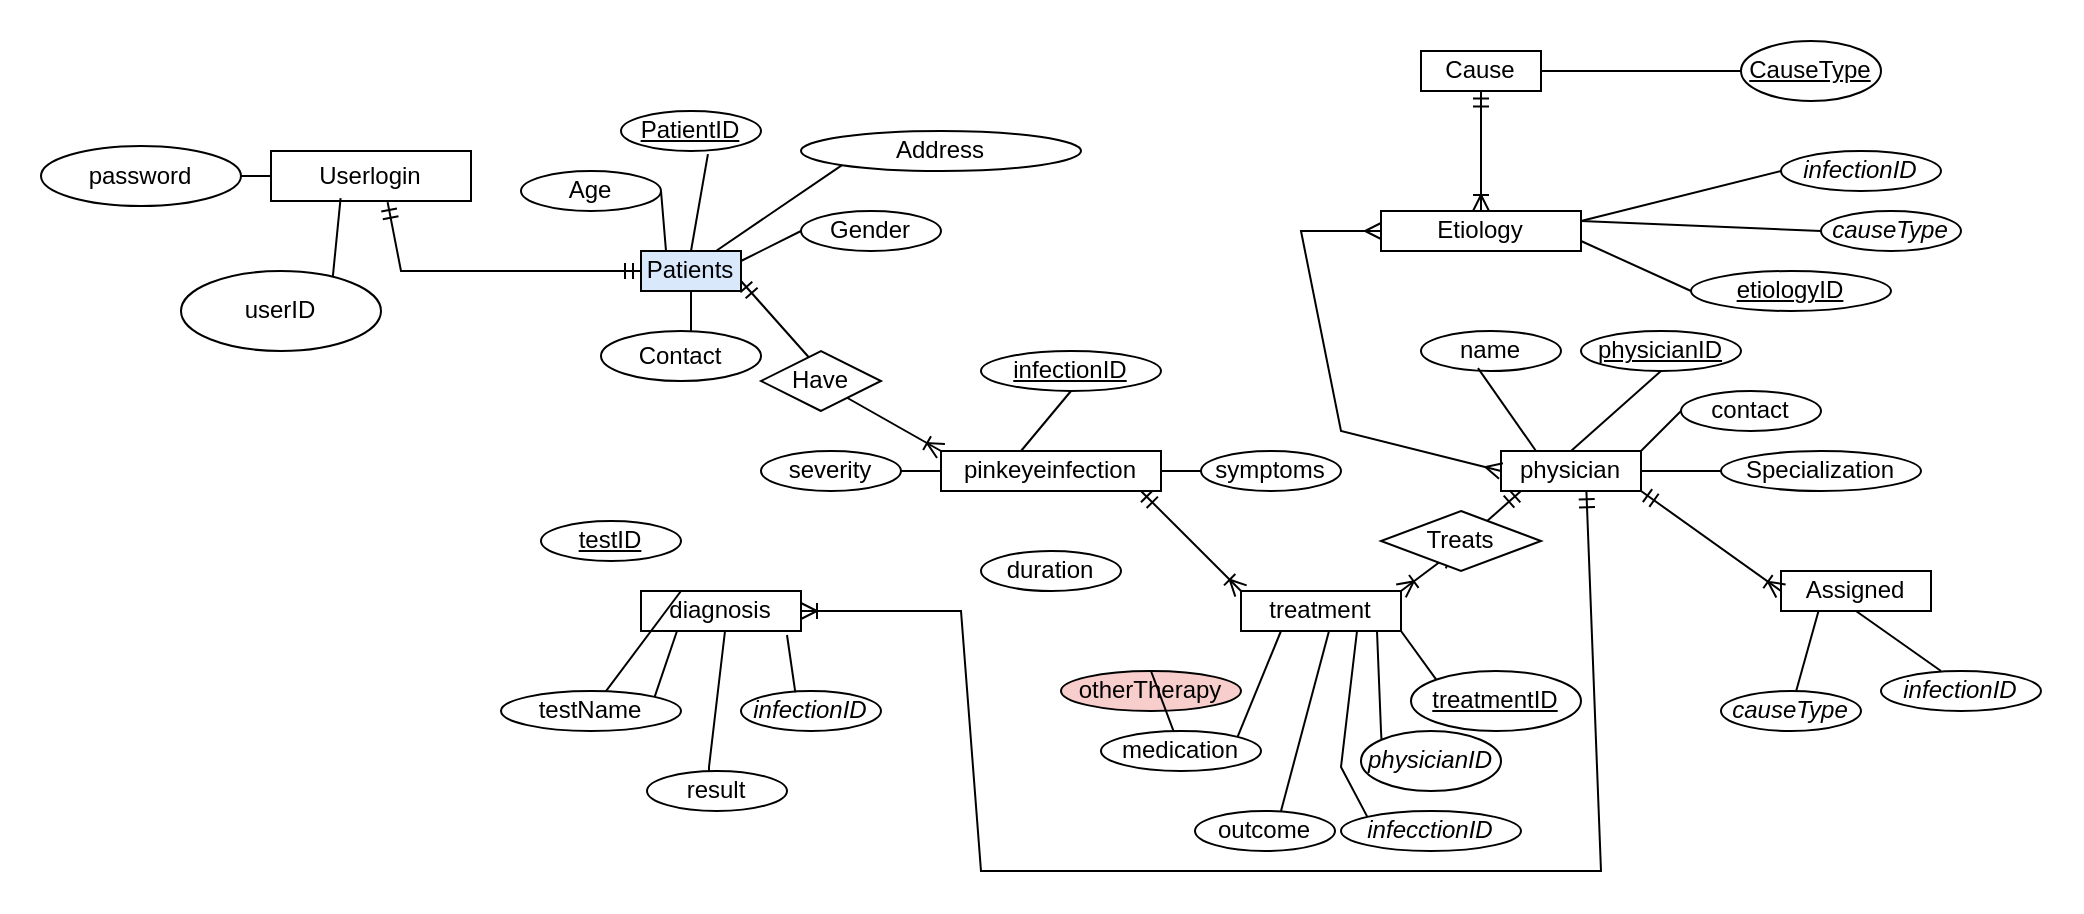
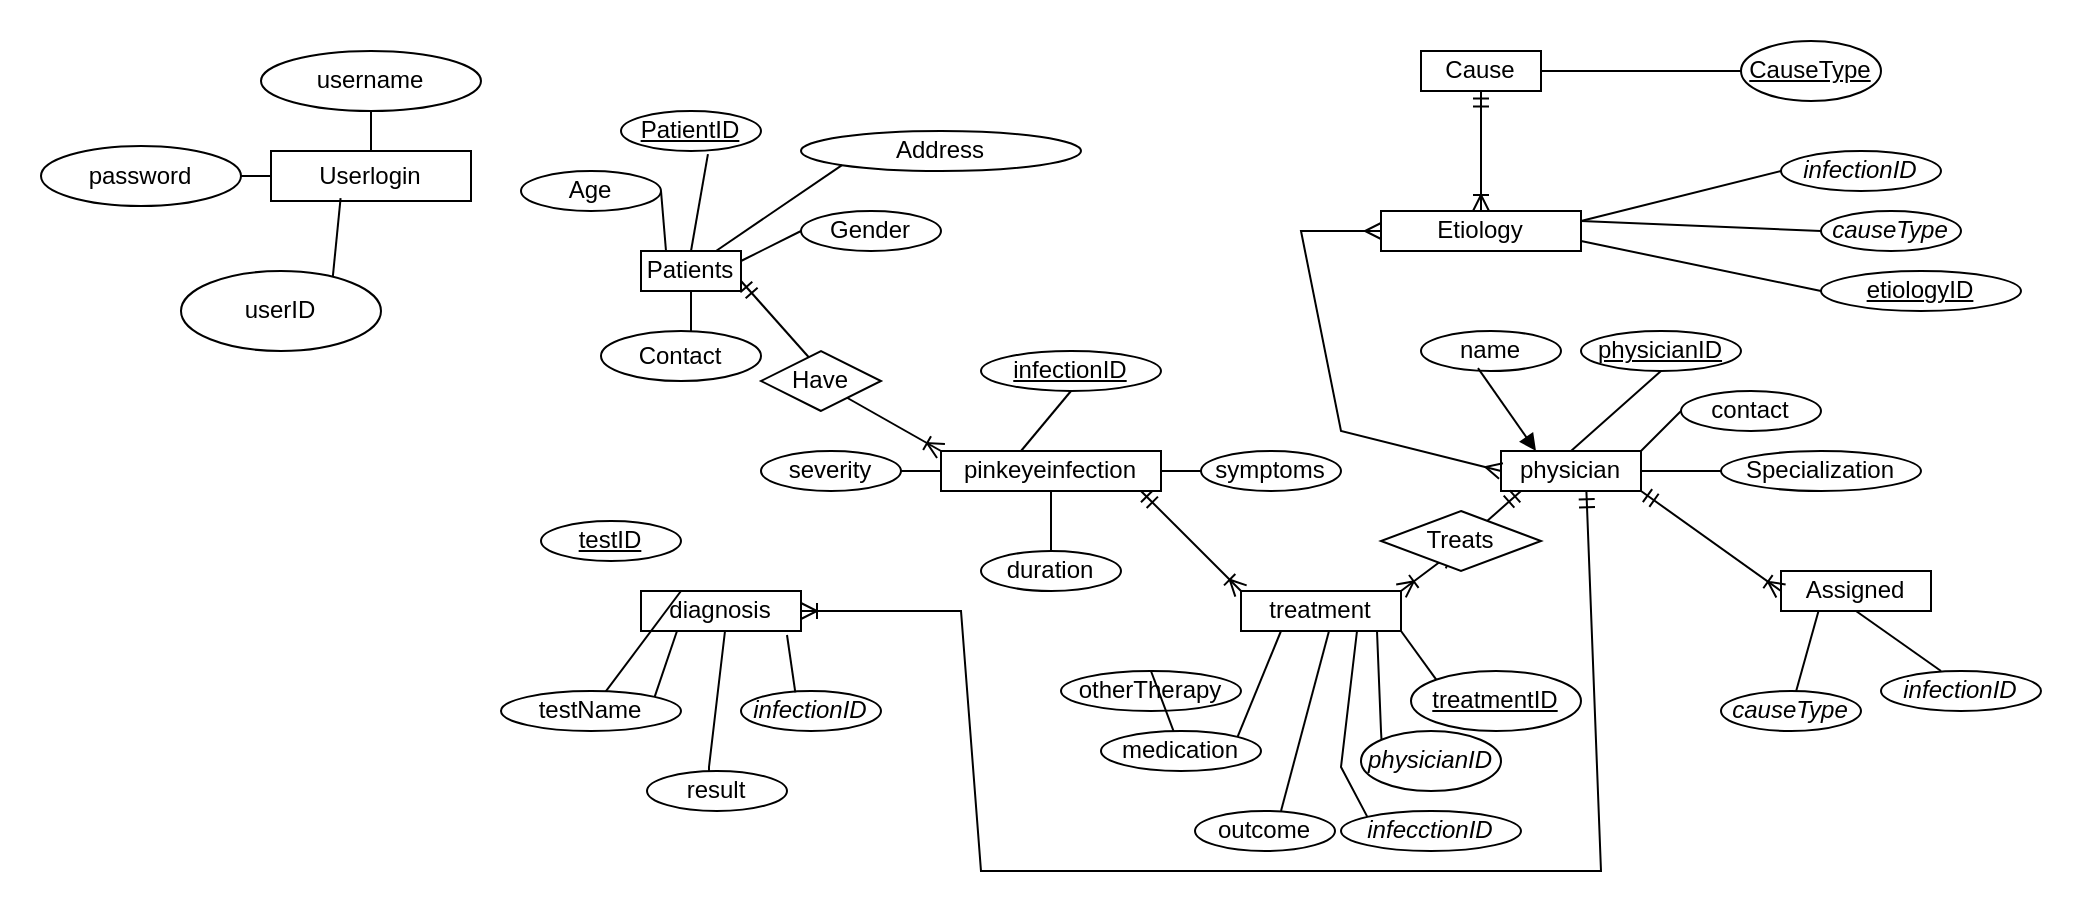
node "username": added
edge "username" -- "Userlogin": added
edge "Userlogin" -- "Patients": removed
node "Patients": fillcolor #dae8fc -> #ffffff
node "etiologyID": moved (1791, 291) -> (1921, 291)
edge "name" -- "physician": arrowhead none -> block
edge "pinkeyeinfection" -- "duration": added
node "otherTherapy": fillcolor #f8cecc -> #ffffff
